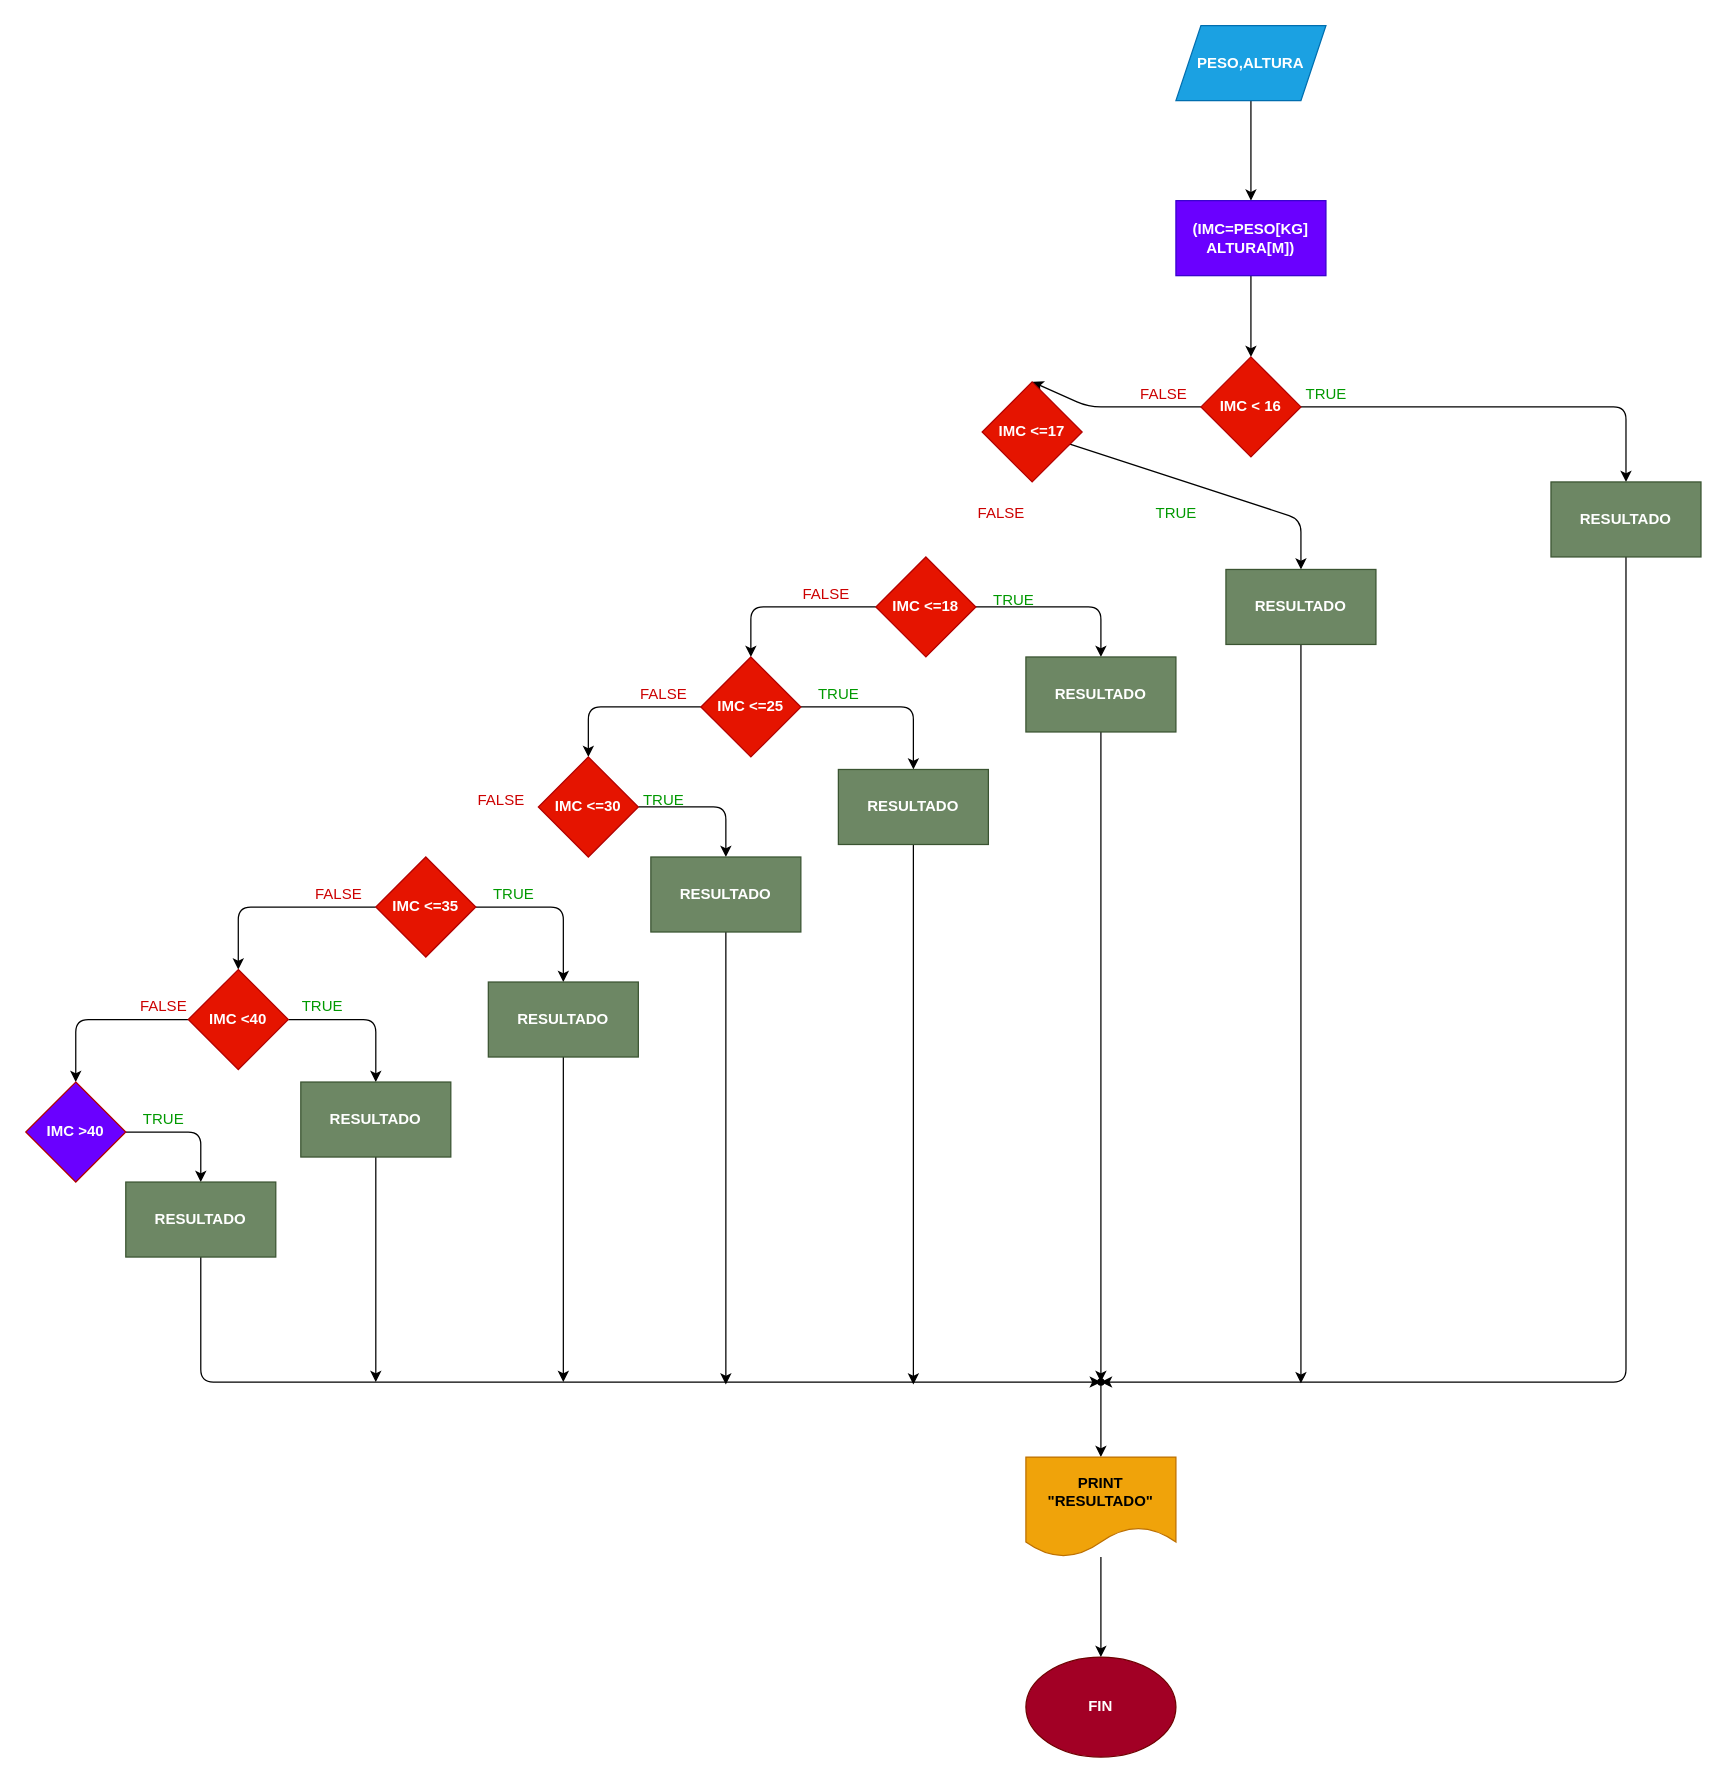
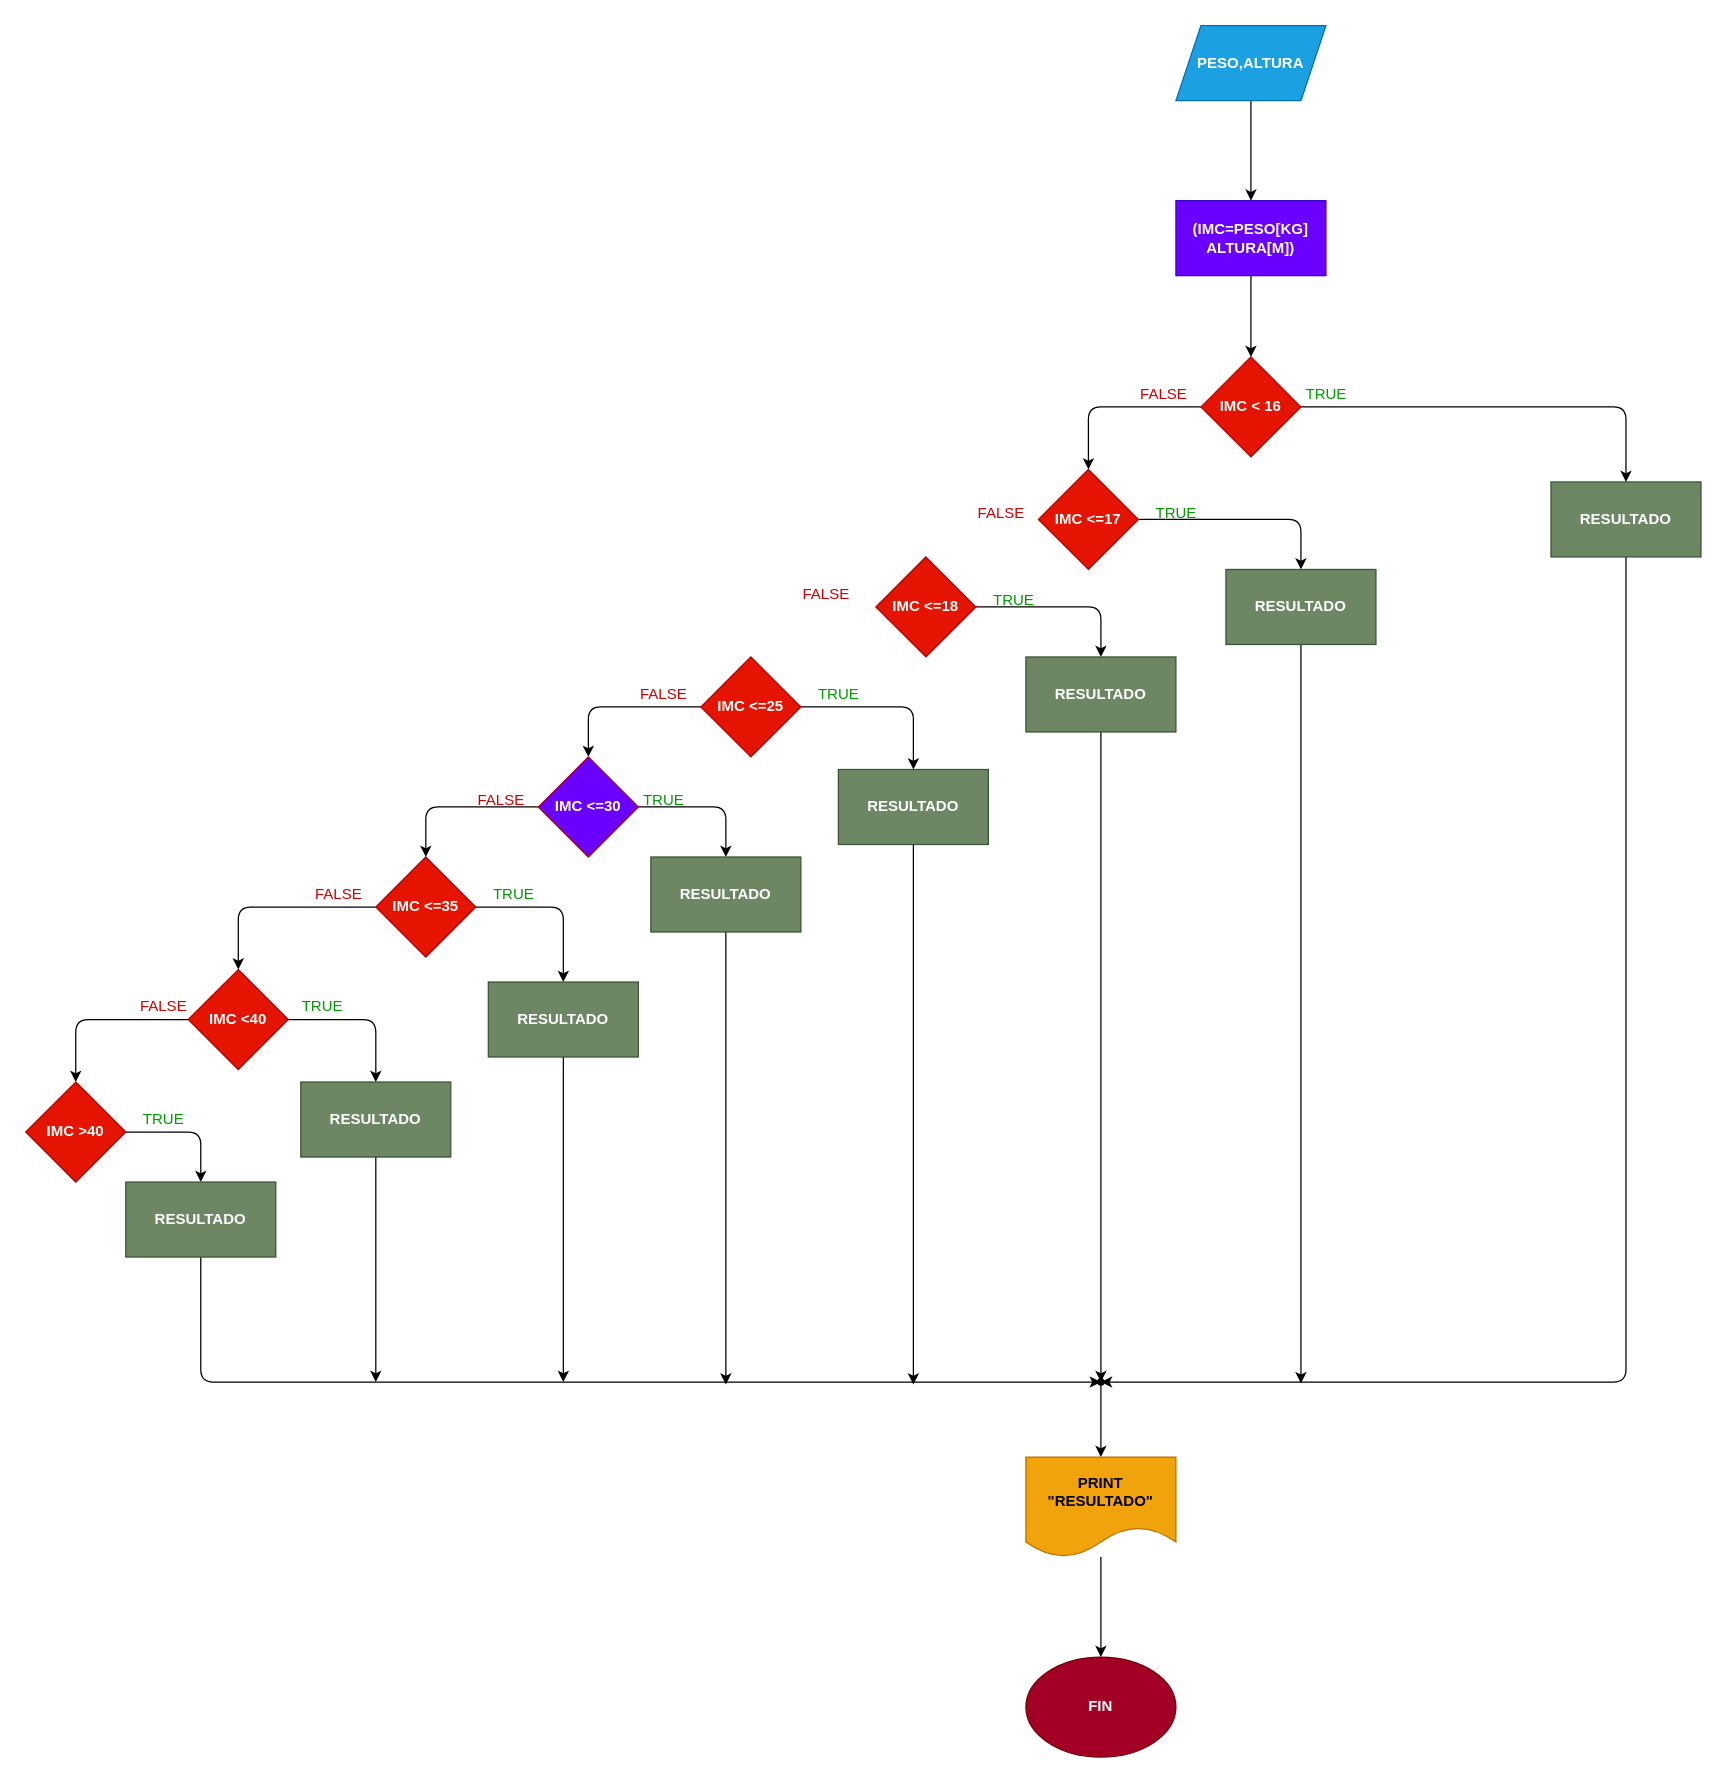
node "IMC <=17": moved (1032, 432) -> (1088, 519)
edge "IMC <=18" -> "IMC <=25": removed
edge "IMC <=30" -> "IMC <=35": added
node "IMC <=30": fillcolor #e51400 -> #6a00ff
node "IMC >40": fillcolor #6a00ff -> #e51400
